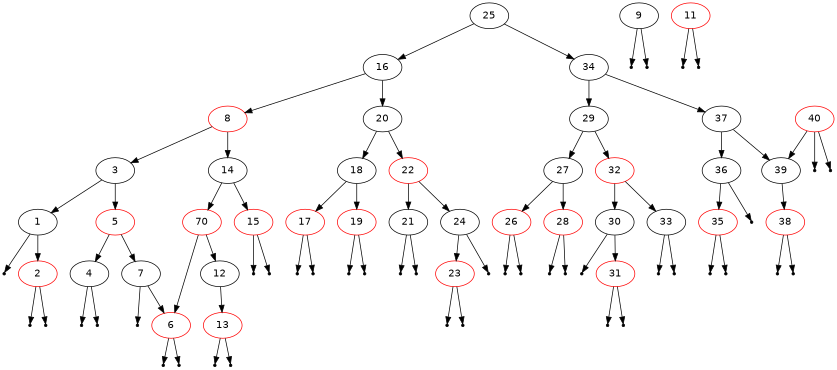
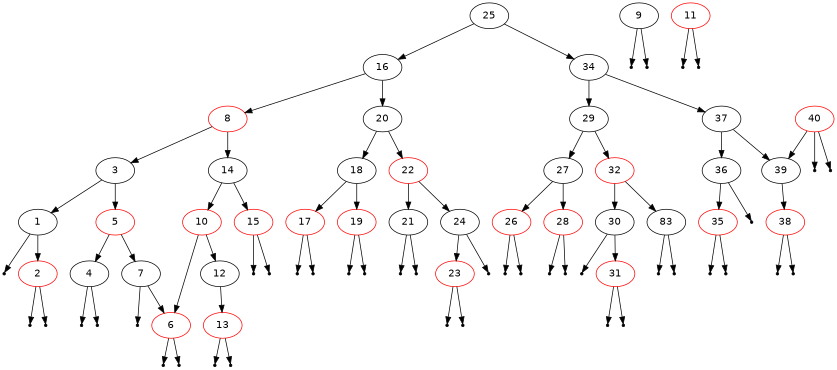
node "70": label "70" -> "10"
node "33": label "33" -> "83"
